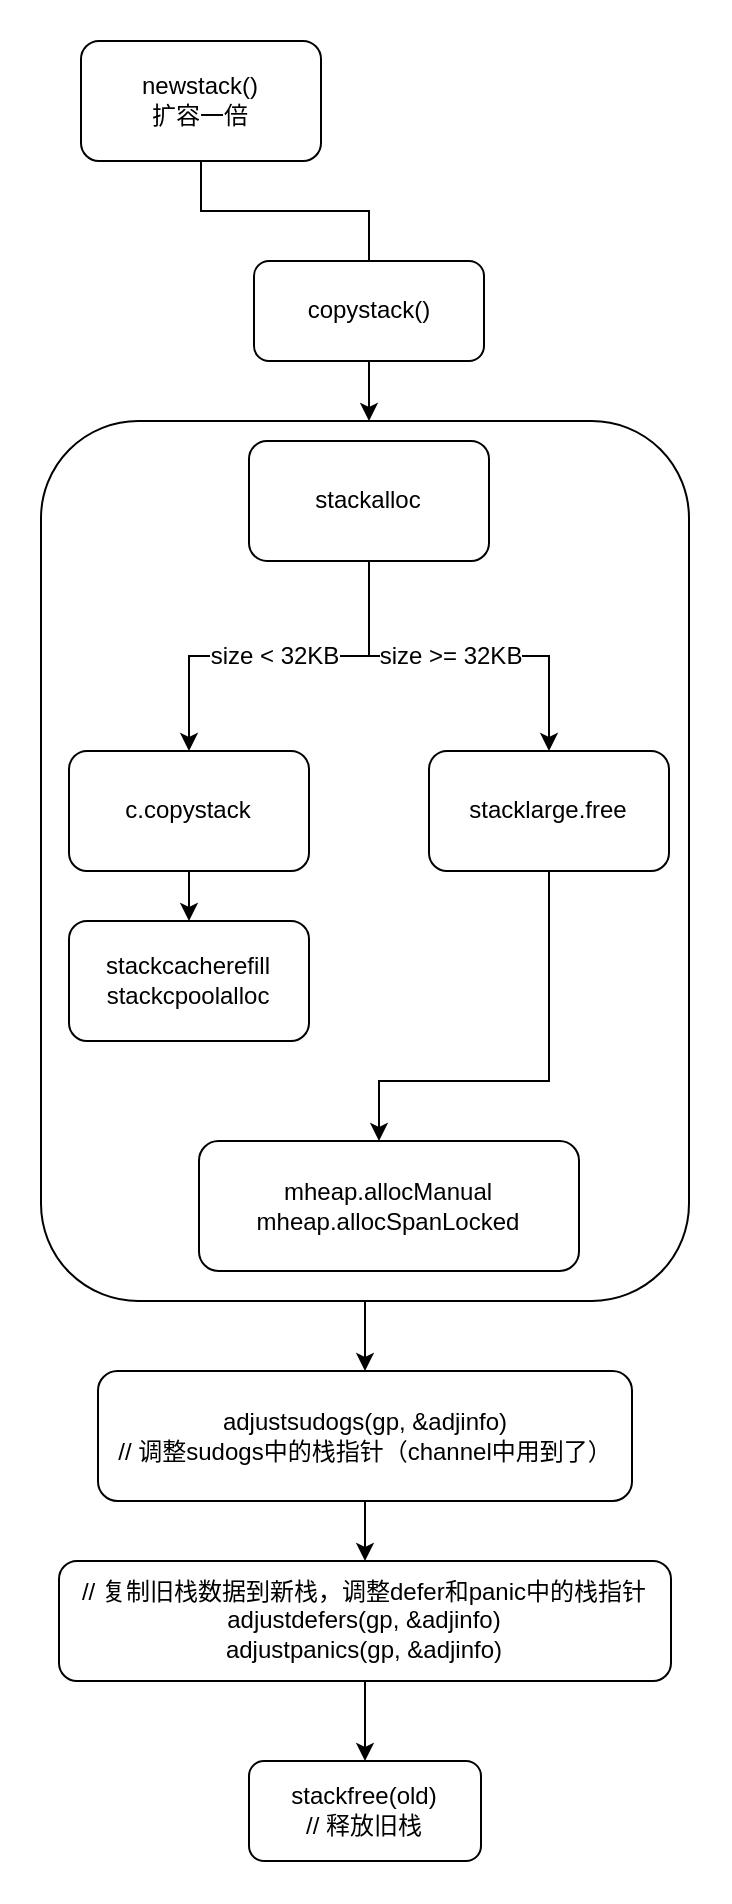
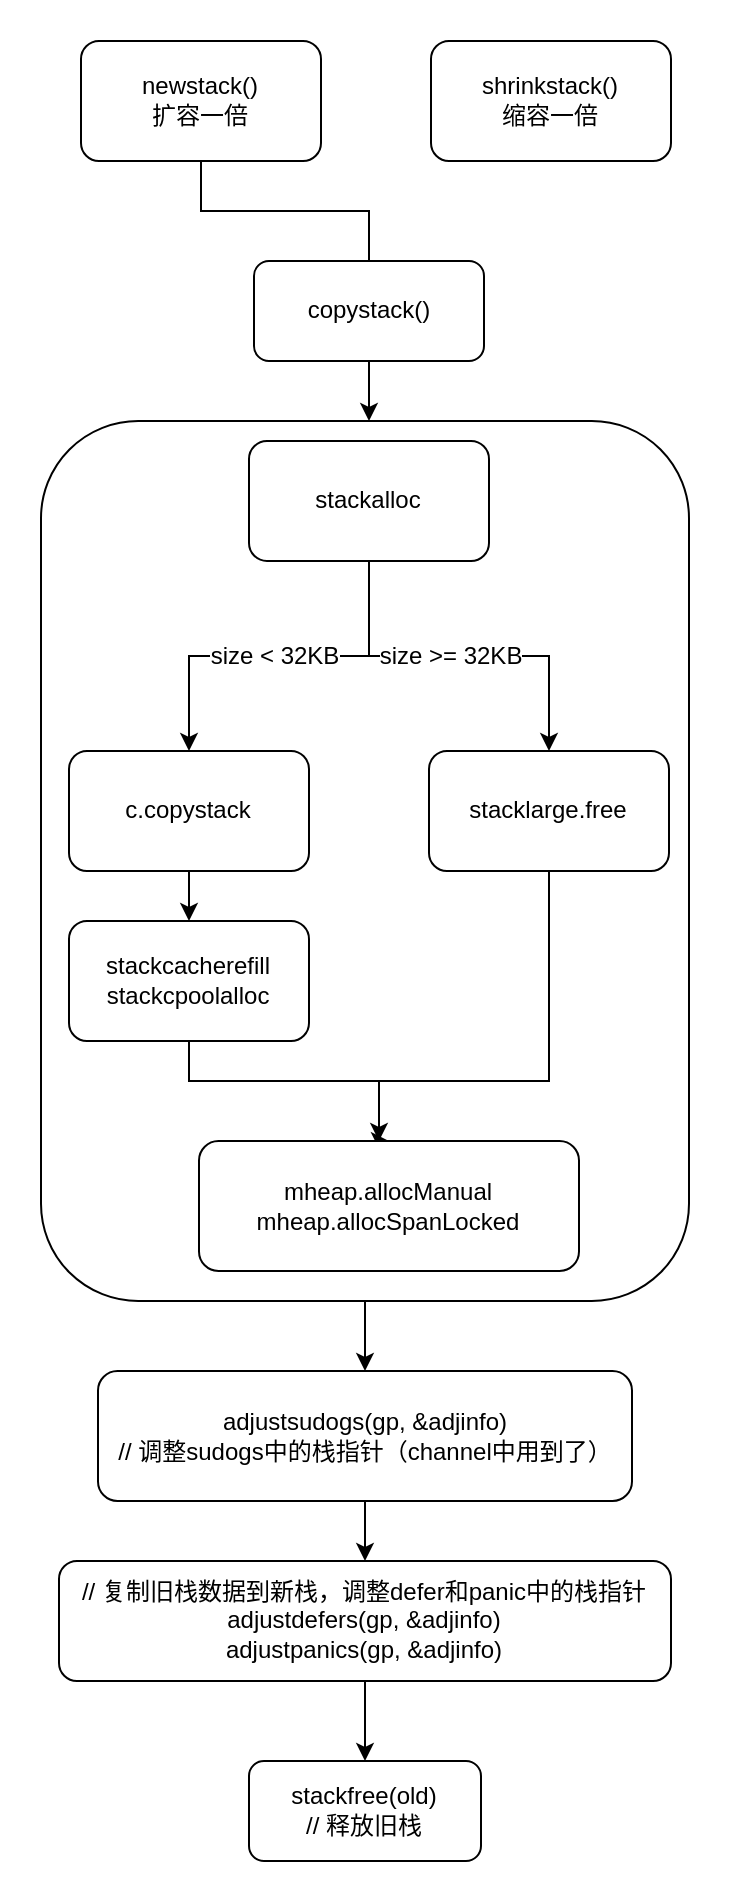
node "shrinkstack() 缩容一倍": added
edge "stackcacherefill stackcpoolalloc" -> "mheap.allocManual mheap.allocSpanLocked": added
